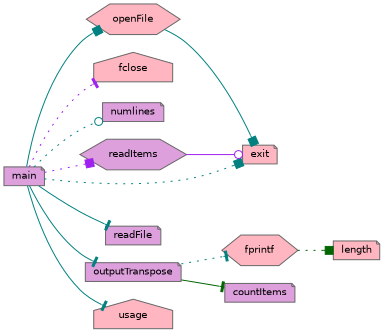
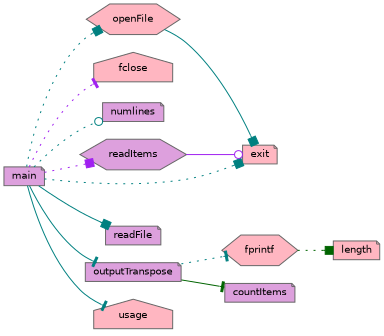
edge "main" -> "openFile": style solid -> dotted
edge "main" -> "readFile": arrowhead tee -> box
